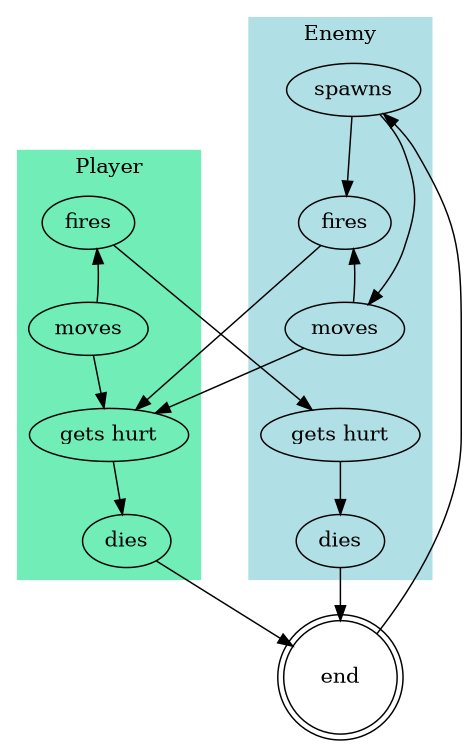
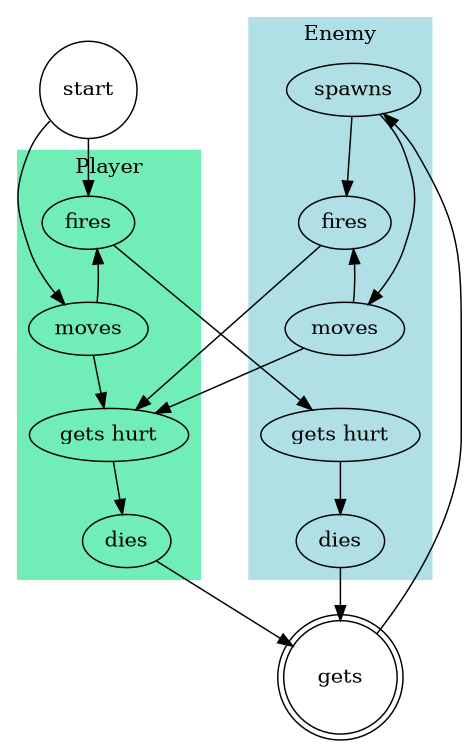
node "start": added
node "end": label "end" -> "gets"
